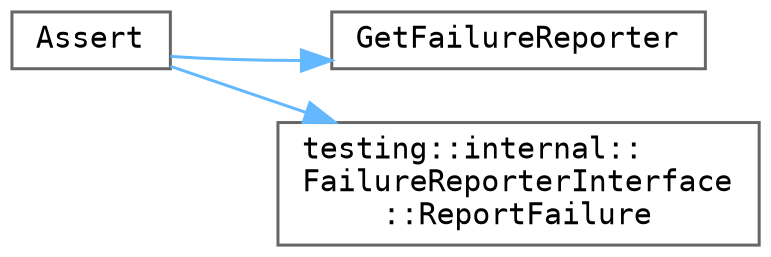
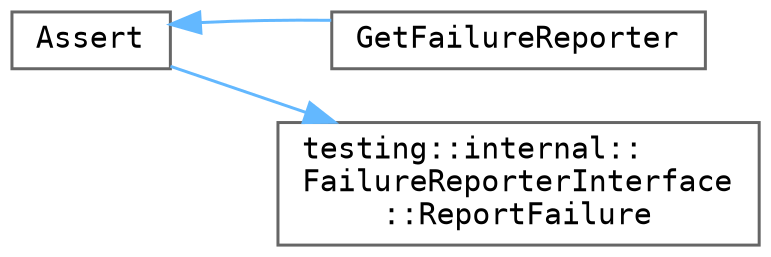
edge "Assert" -> "GetFailureReporter": reversed
